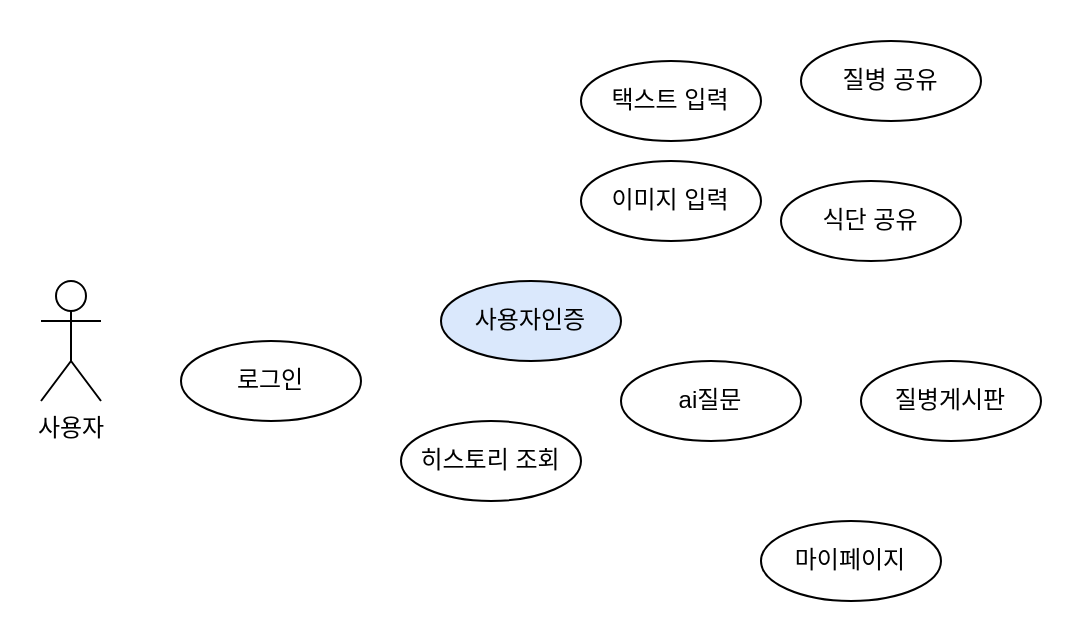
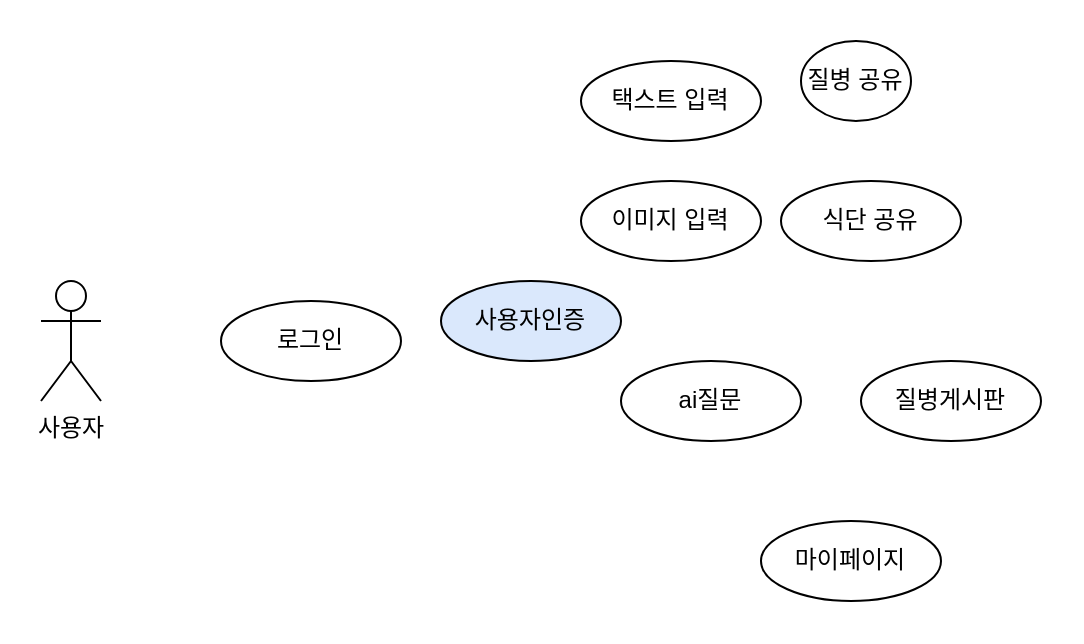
node "질병 공유": size 180x80 -> 110x80
node "이미지 입력": moved (671, 201) -> (671, 221)
node "로그인": moved (271, 381) -> (311, 341)
node "히스토리 조회": removed
